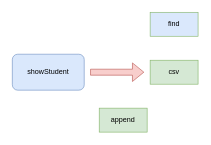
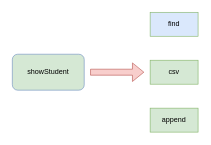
node "showStudent": fillcolor #dae8fc -> #d5e8d4
node "append": moved (123, 120) -> (174, 120)
